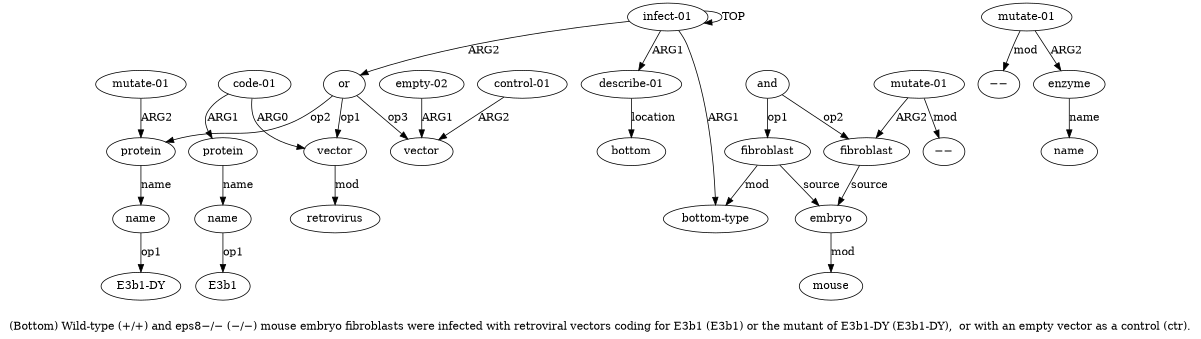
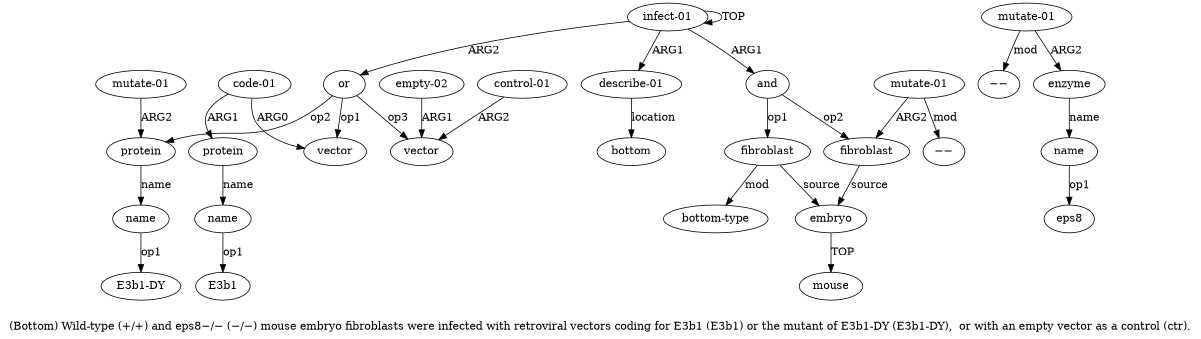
edge "infect-01" -> "bottom-type": now "infect-01" -> "and"
node "retrovirus": removed
node "eps8": added
edge "embryo" -> "mouse": label "mod" -> "TOP"
